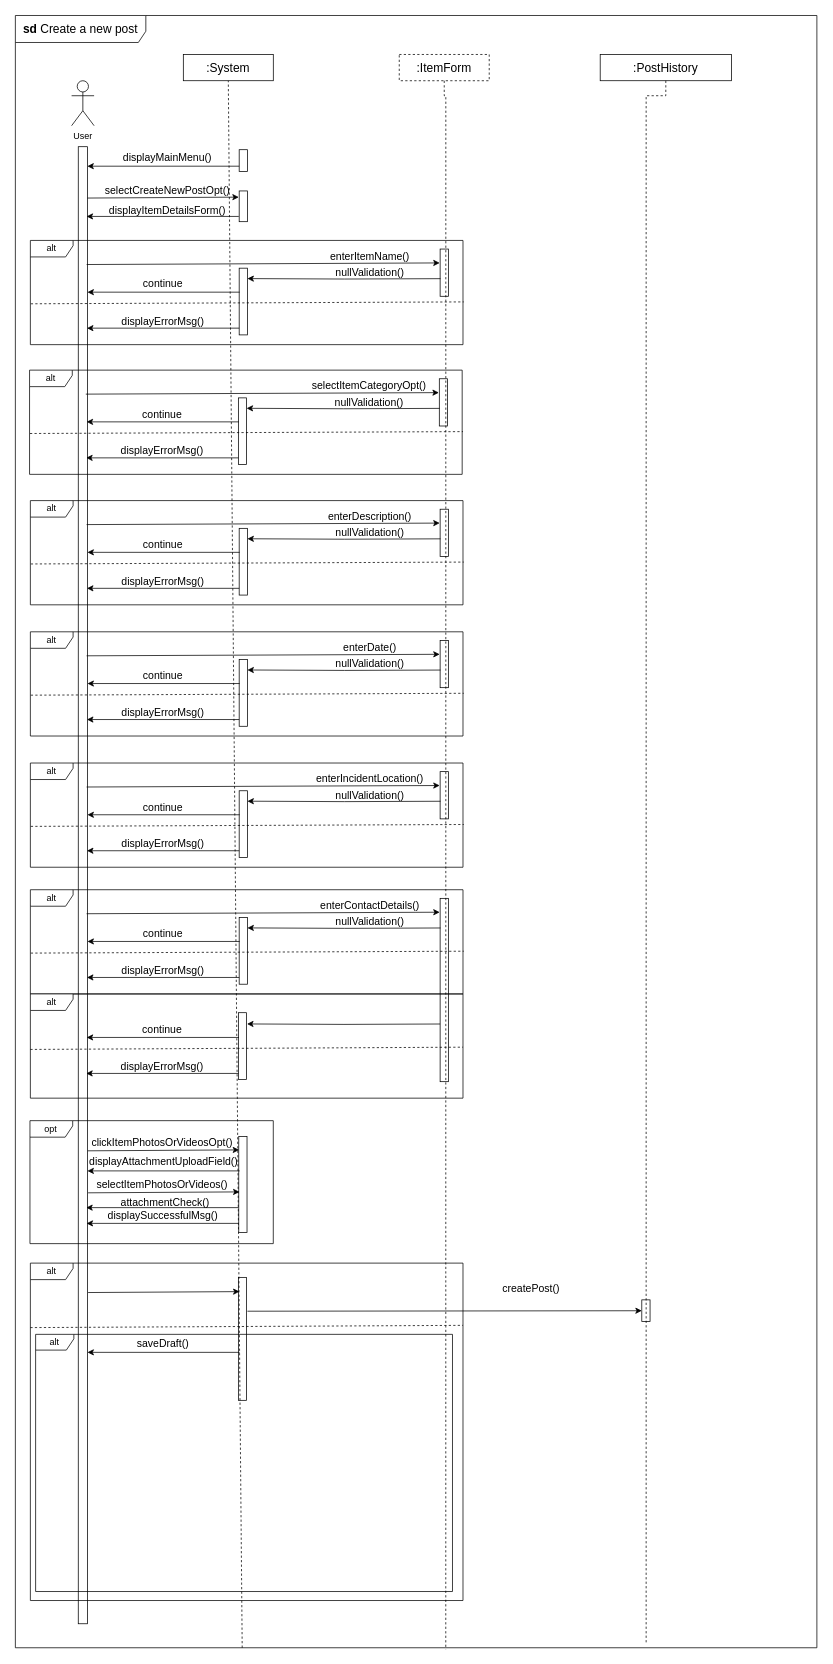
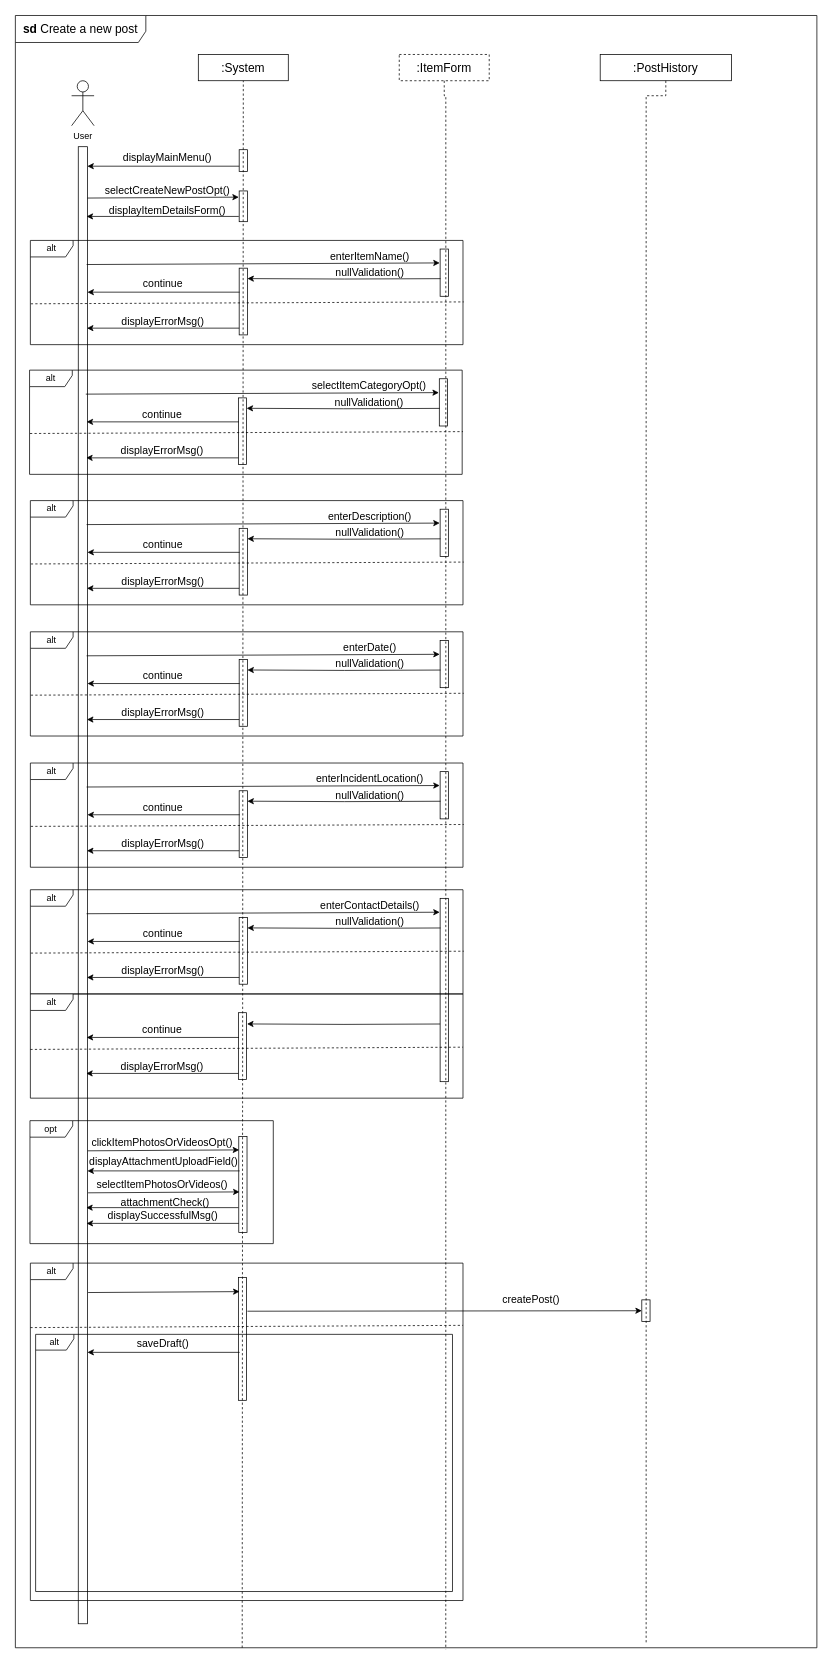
node ":System": moved (228, 68) -> (243, 68)
node "createPost()": moved (531, 1289) -> (531, 1300)
